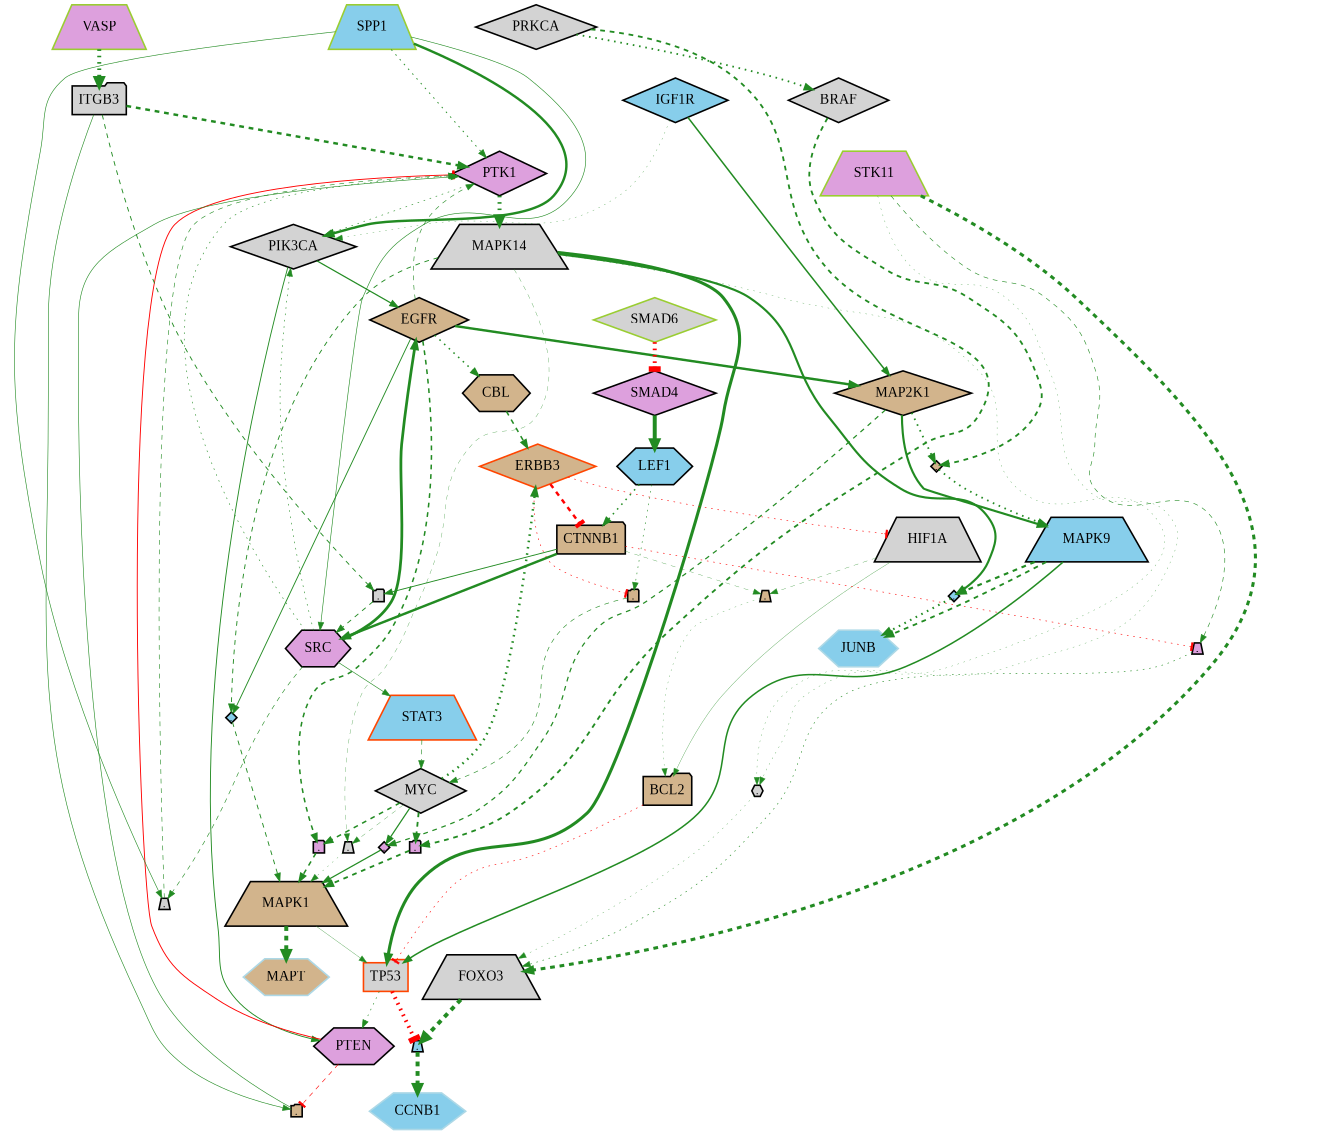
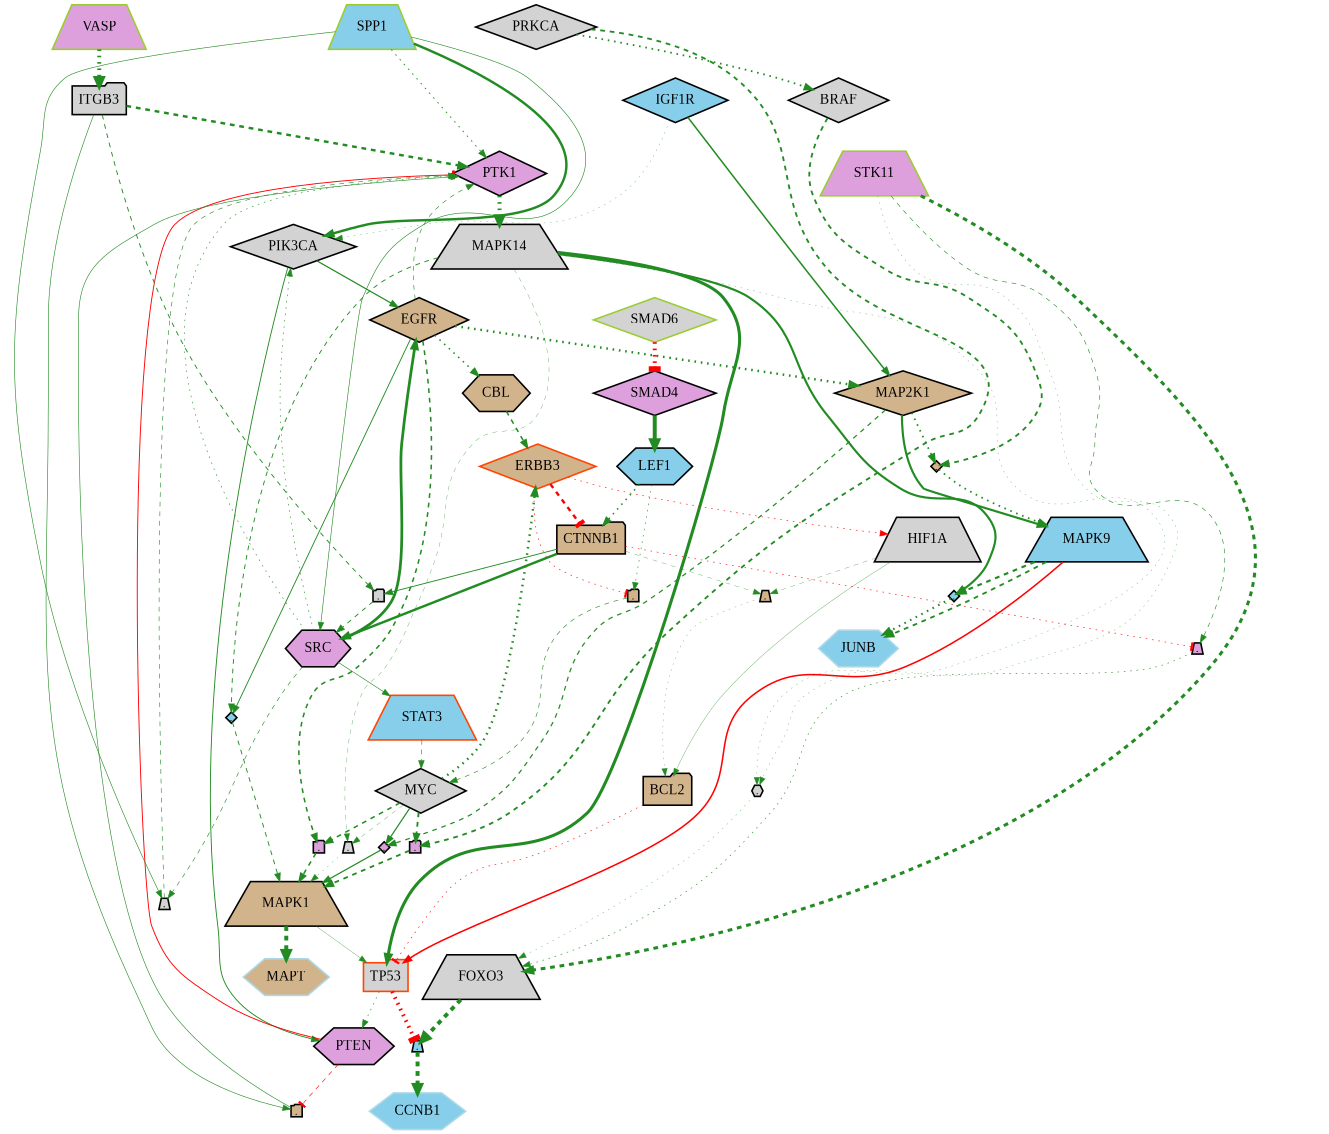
edge "PTK1" -> "PIK3CA": removed
edge "EGFR" -> "MAP2K1": style solid -> dotted
edge "ERBB3" -> "HIF1A": arrowhead tee -> normal
edge "MAPK9" -> "TP53": color forestgreen -> red
